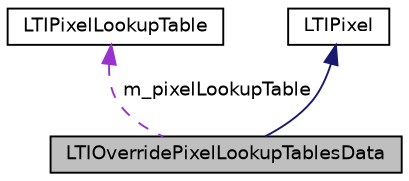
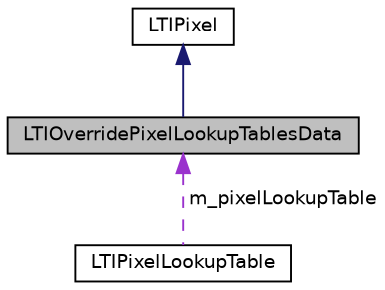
edge "LTIOverridePixelLookupTablesData" -> "LTIPixelLookupTable": reversed
